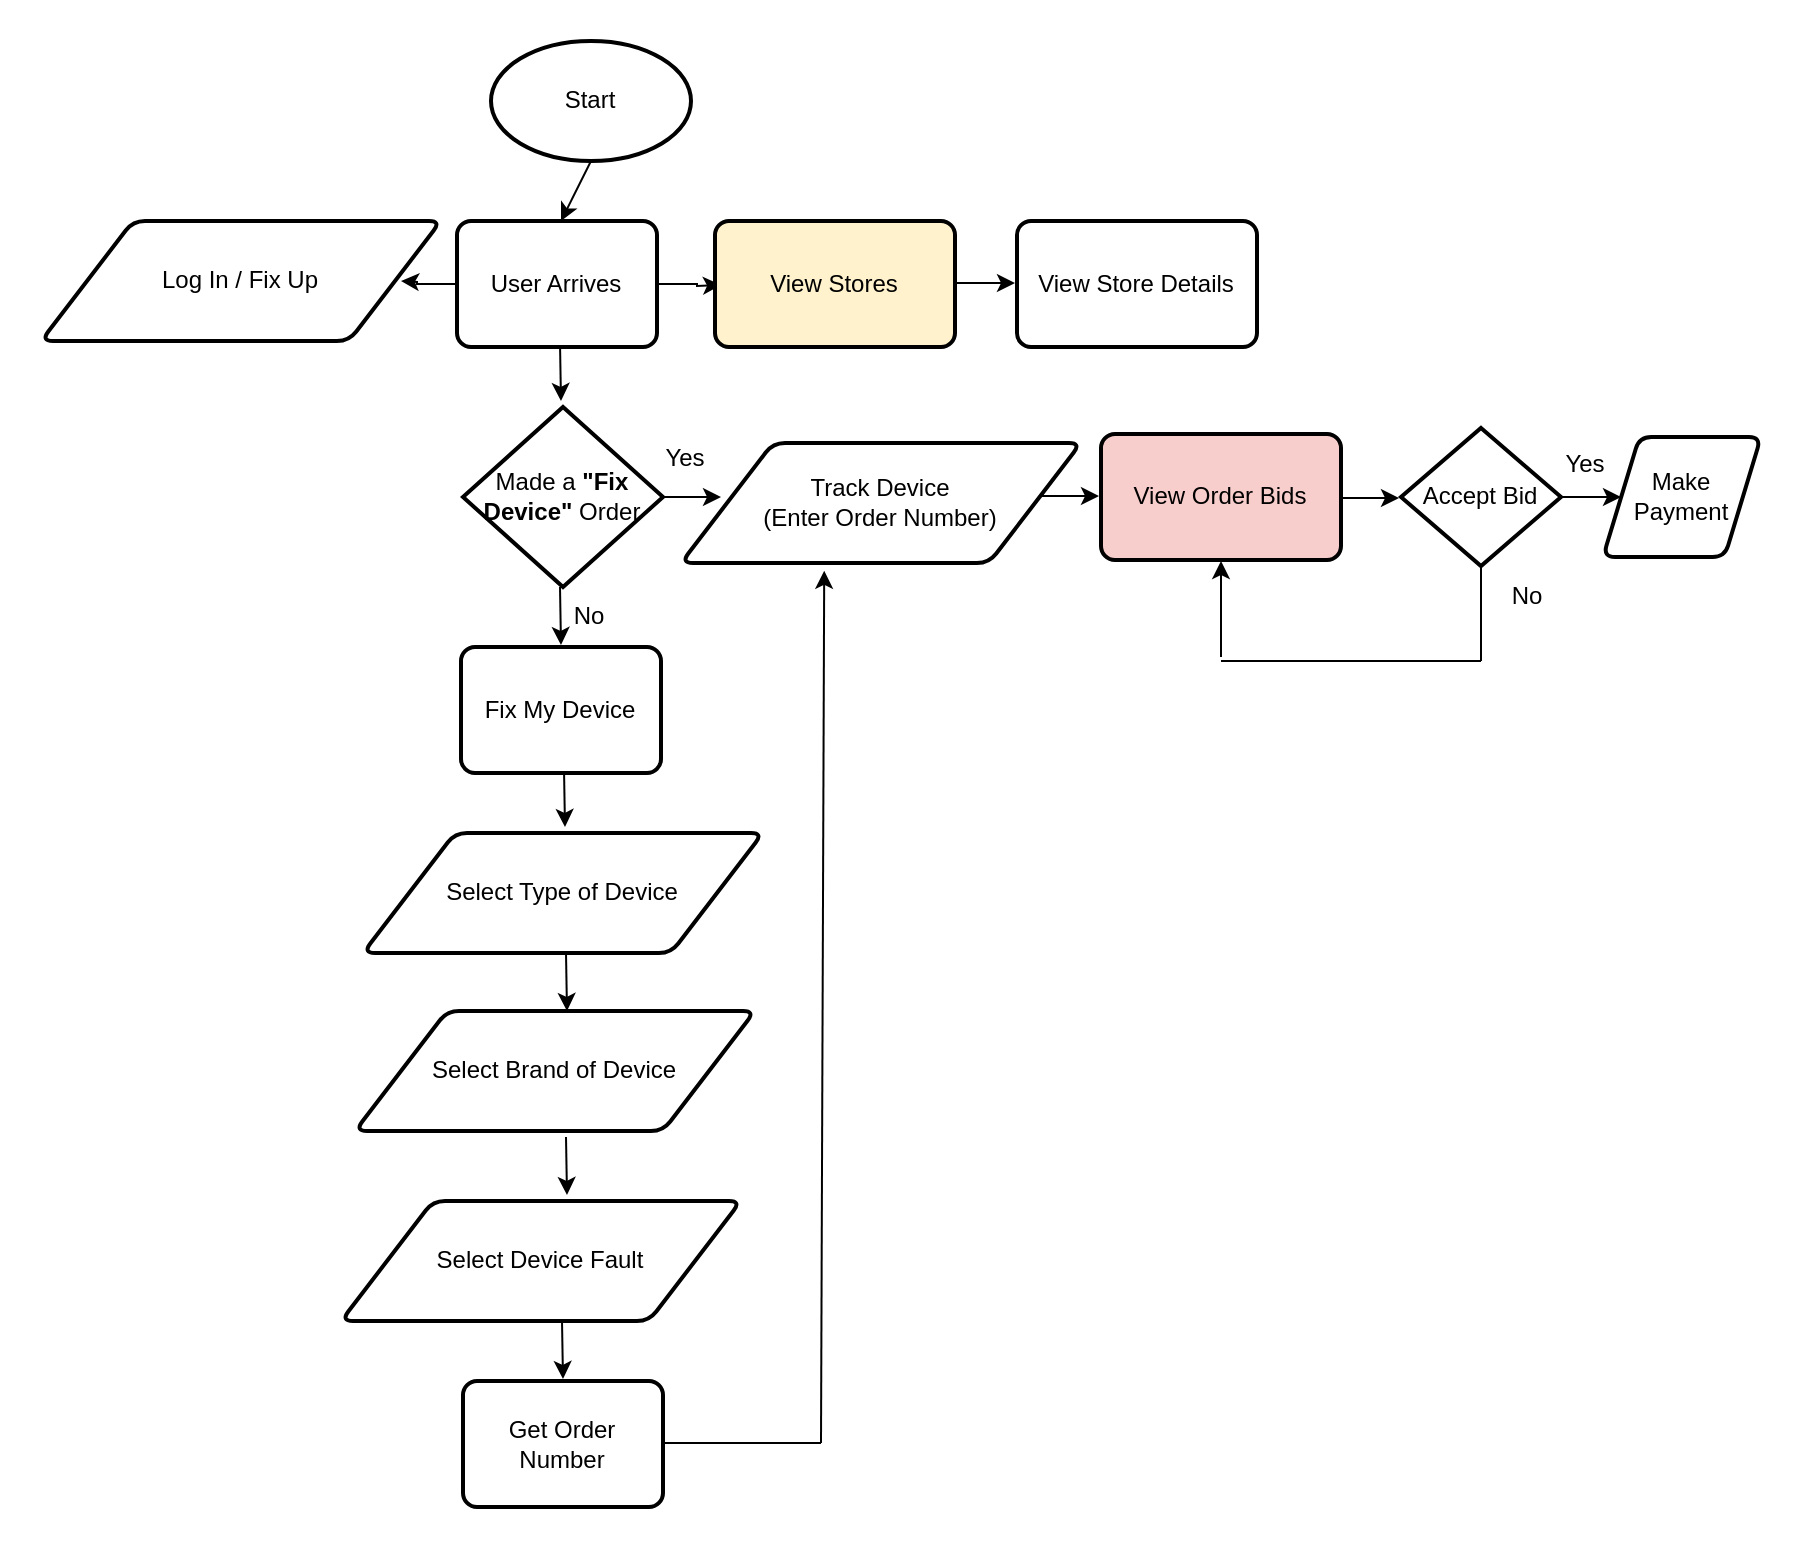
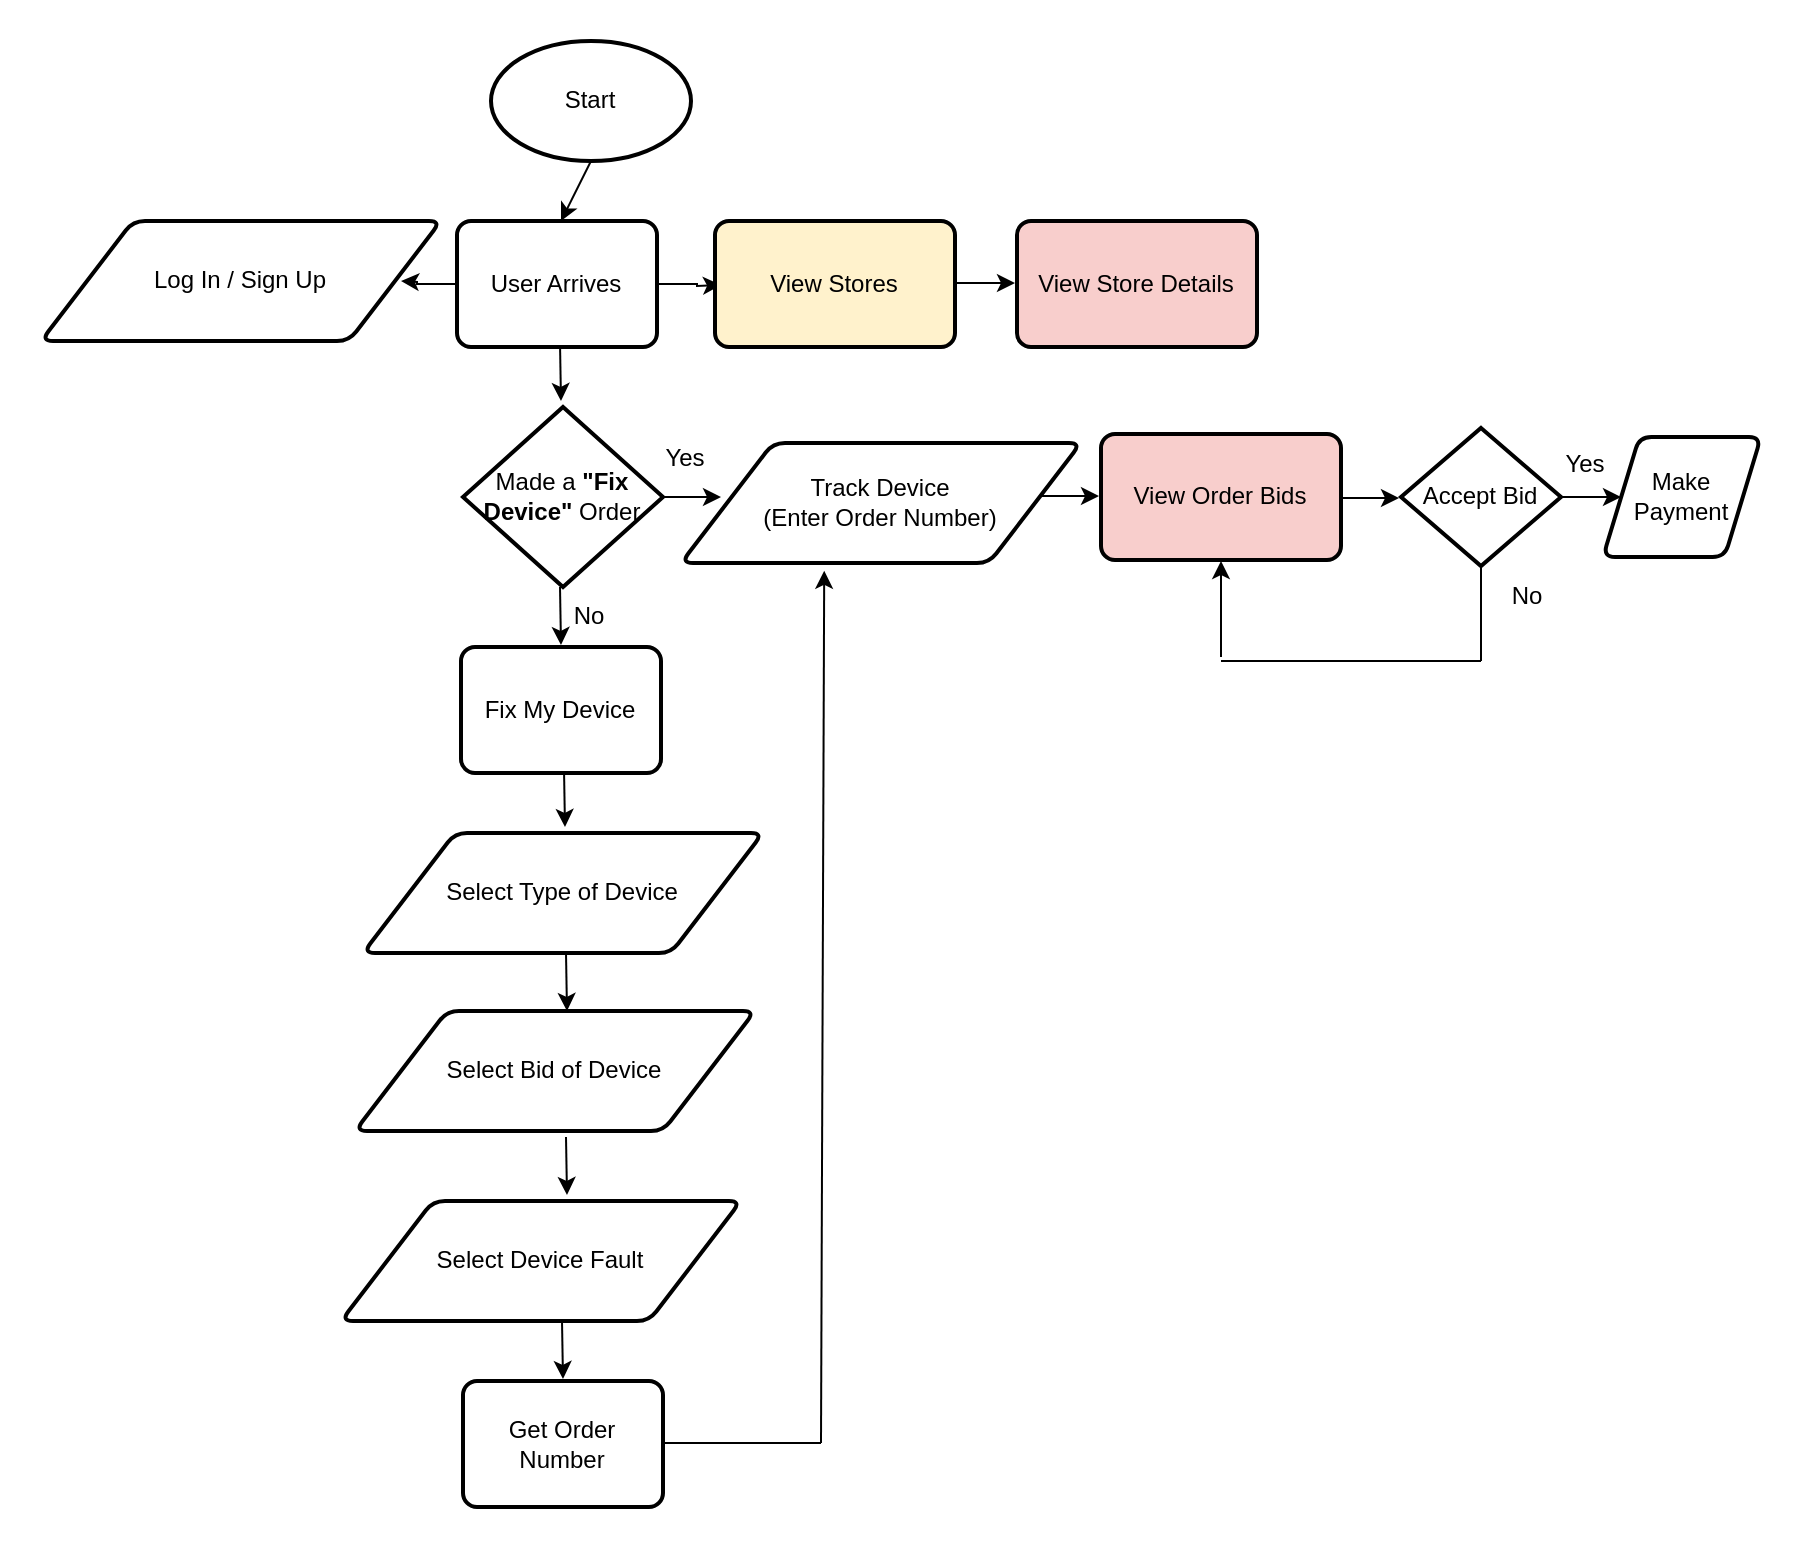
node "Log In / Fix Up": label "Log In / Fix Up" -> "Log In / Sign Up"
node "View Store Details": fillcolor #ffffff -> #f8cecc
node "Select Brand of Device": label "Select Brand of Device" -> "Select Bid of Device"
